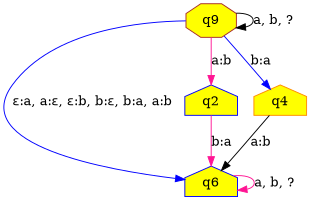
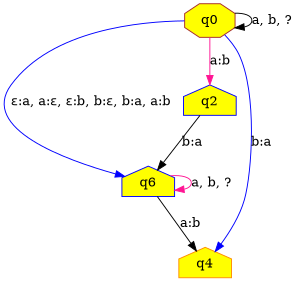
node "q9": label "q9" -> "q0"
edge "q2" -> "q6": color deeppink -> black
edge "q4" -> "q6": reversed
